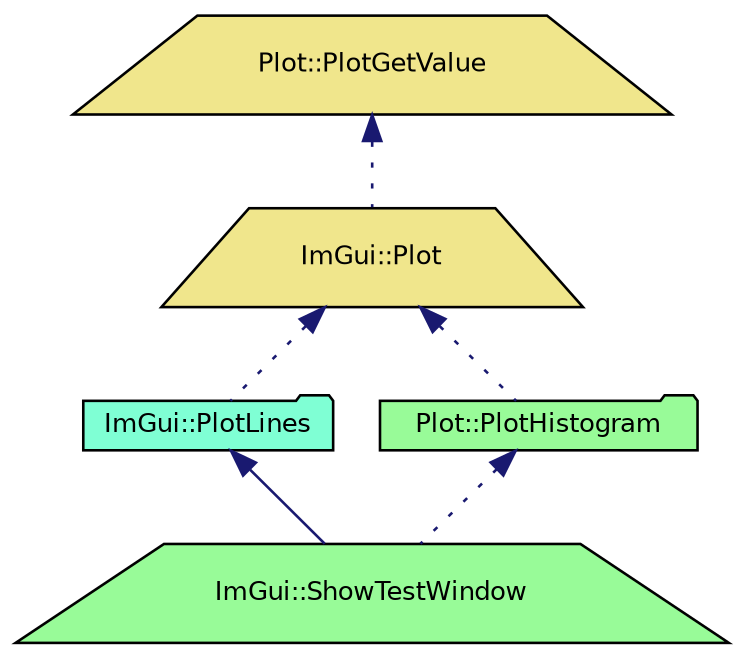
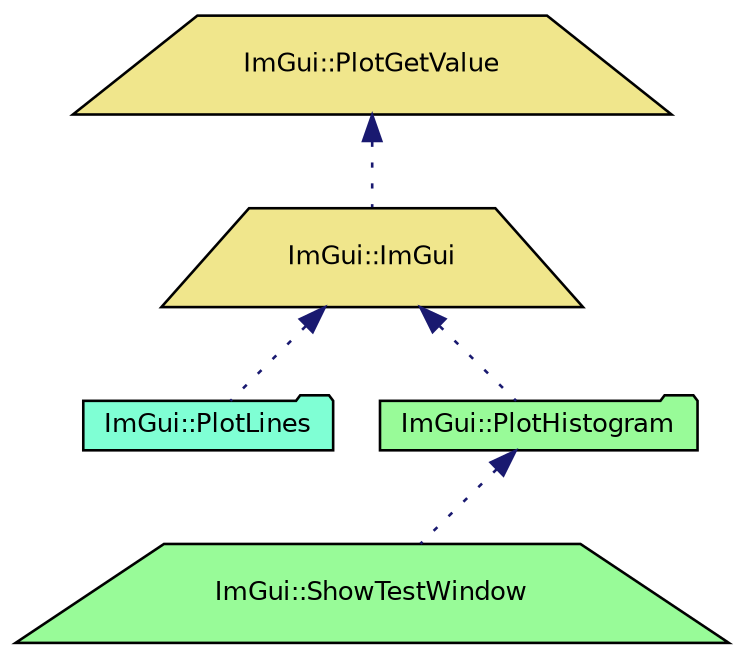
node "Plot::PlotGetValue": label "Plot::PlotGetValue" -> "ImGui::PlotGetValue"
node "ImGui::Plot": label "ImGui::Plot" -> "ImGui::ImGui"
node "Plot::PlotHistogram": label "Plot::PlotHistogram" -> "ImGui::PlotHistogram"
edge "ImGui::ShowTestWindow" -> "ImGui::PlotLines": removed
